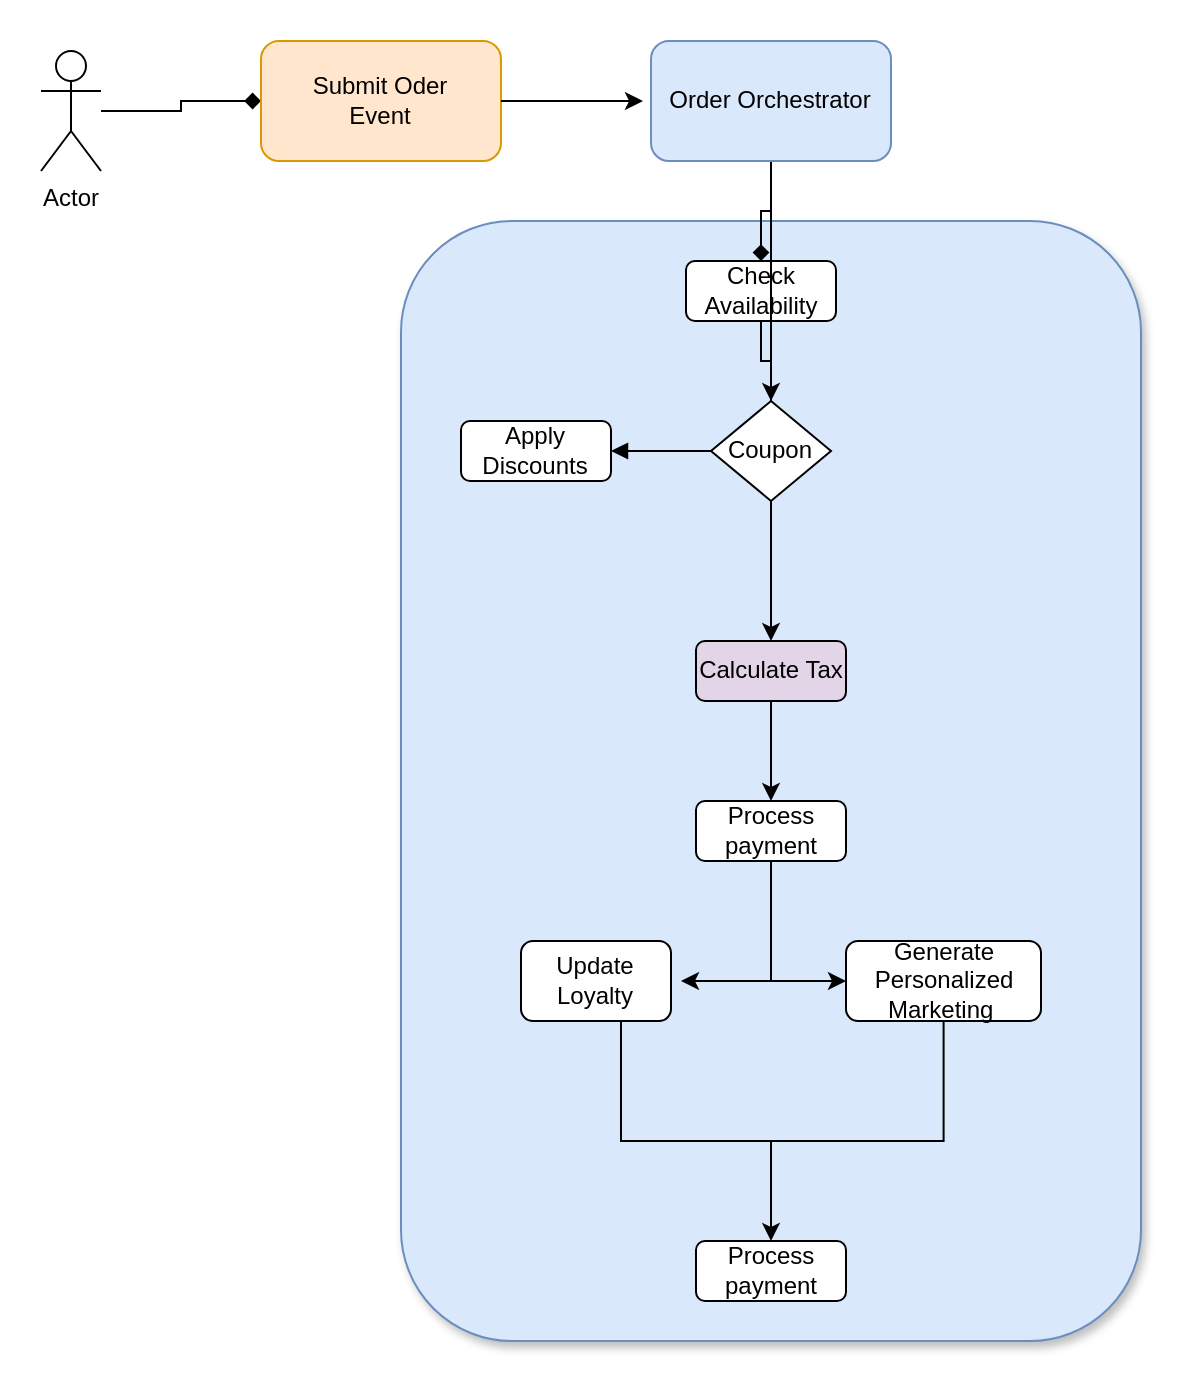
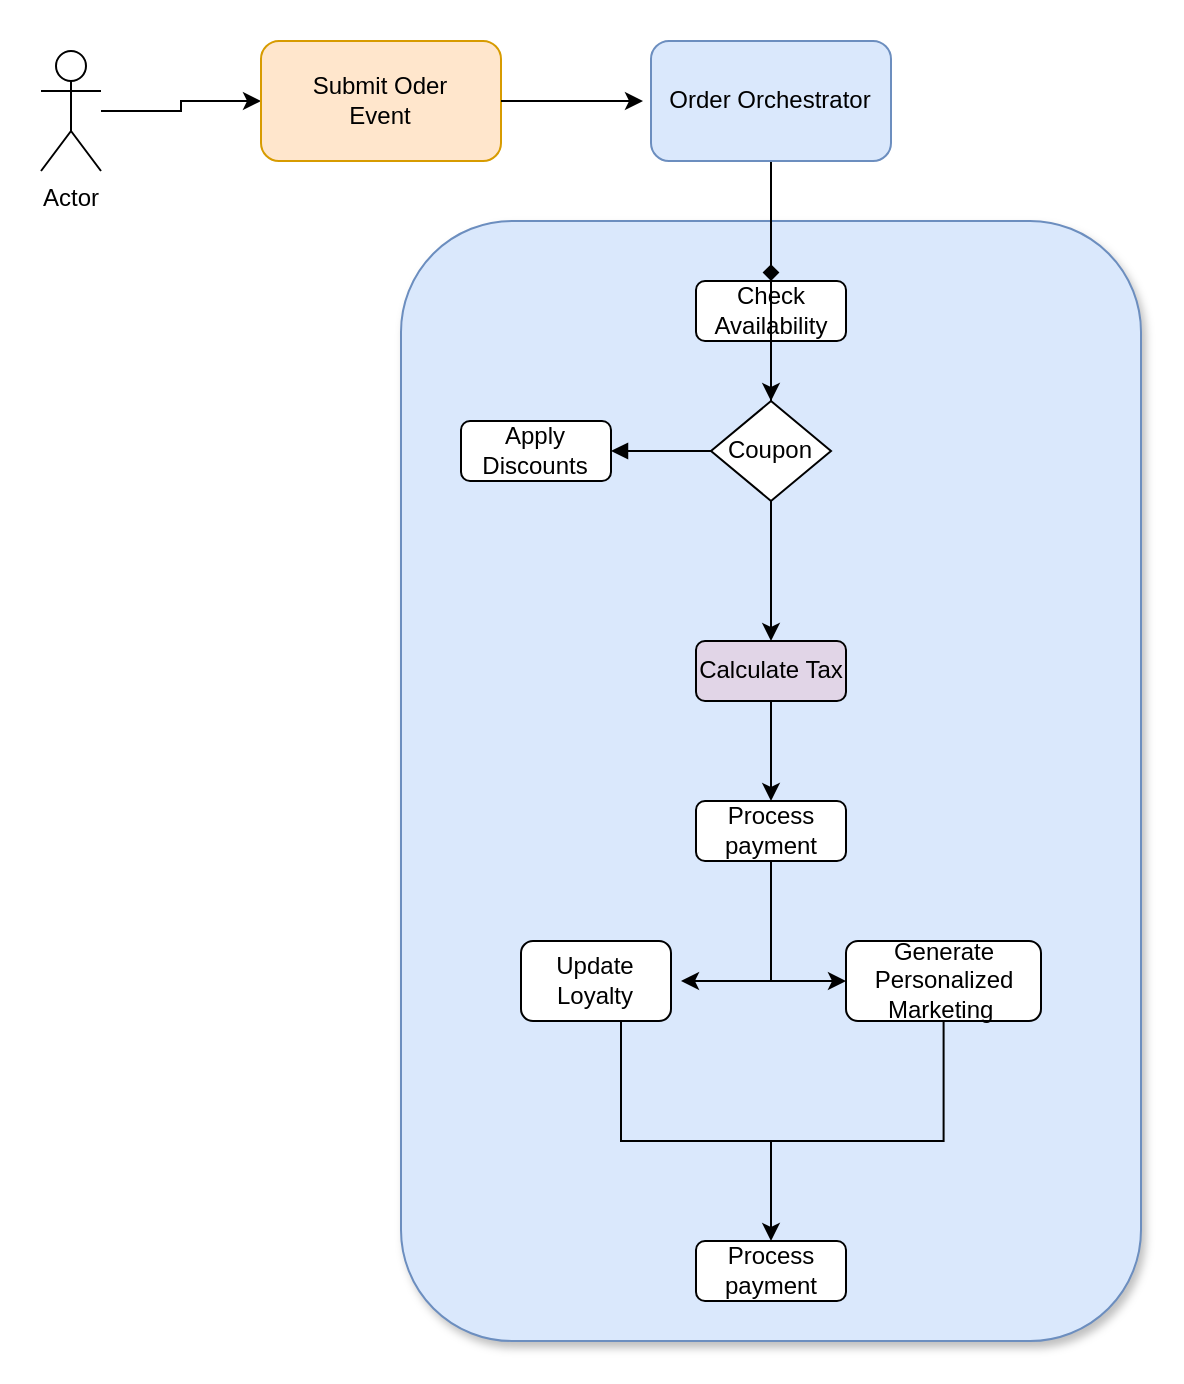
edge "Actor" -> "Submit Oder Event": arrowhead diamond -> classic
node "Check Availability": moved (761, 291) -> (771, 311)
